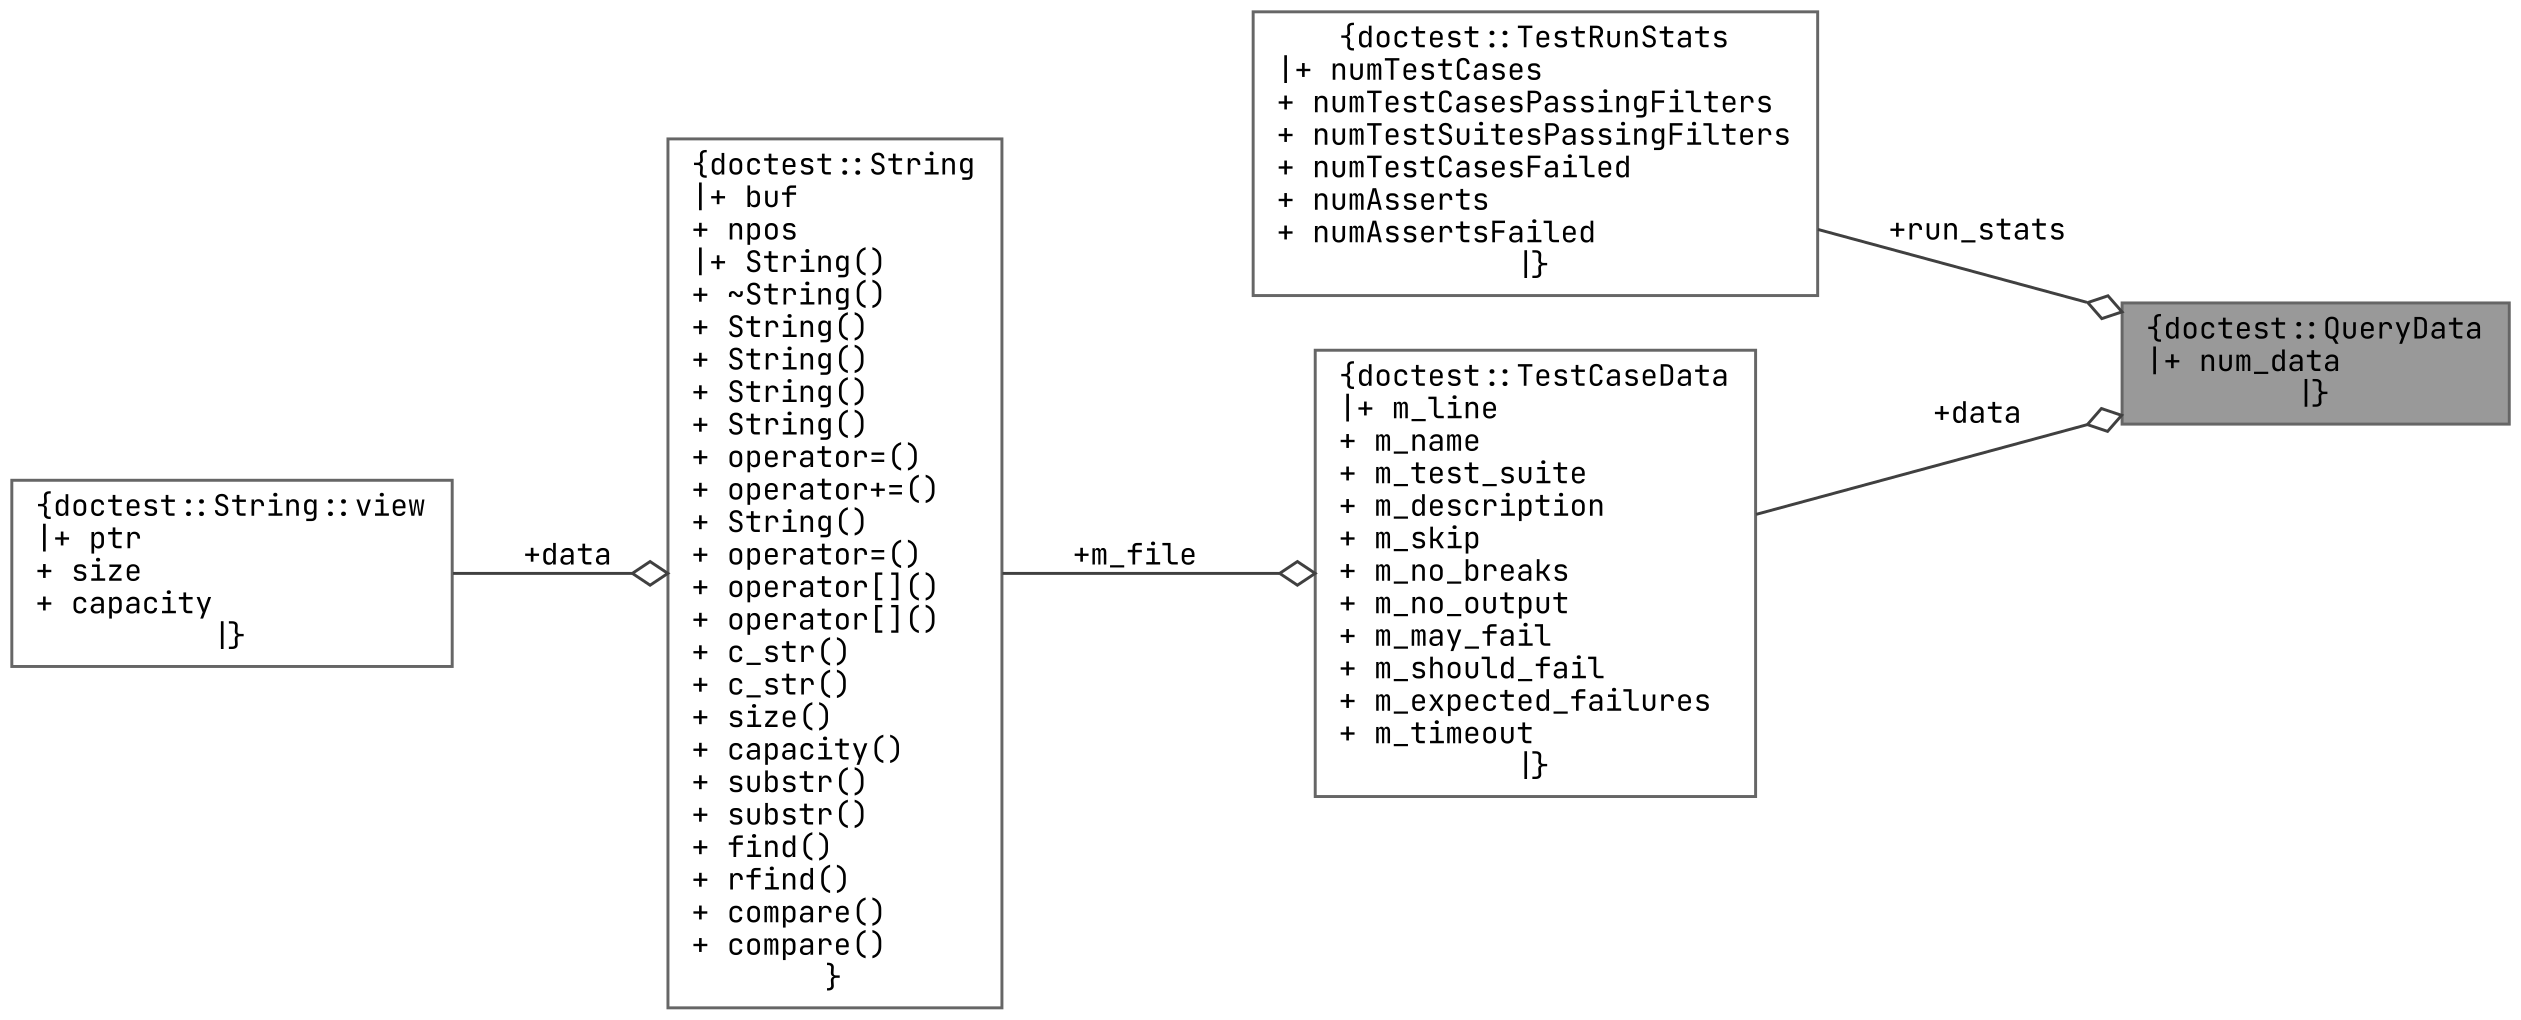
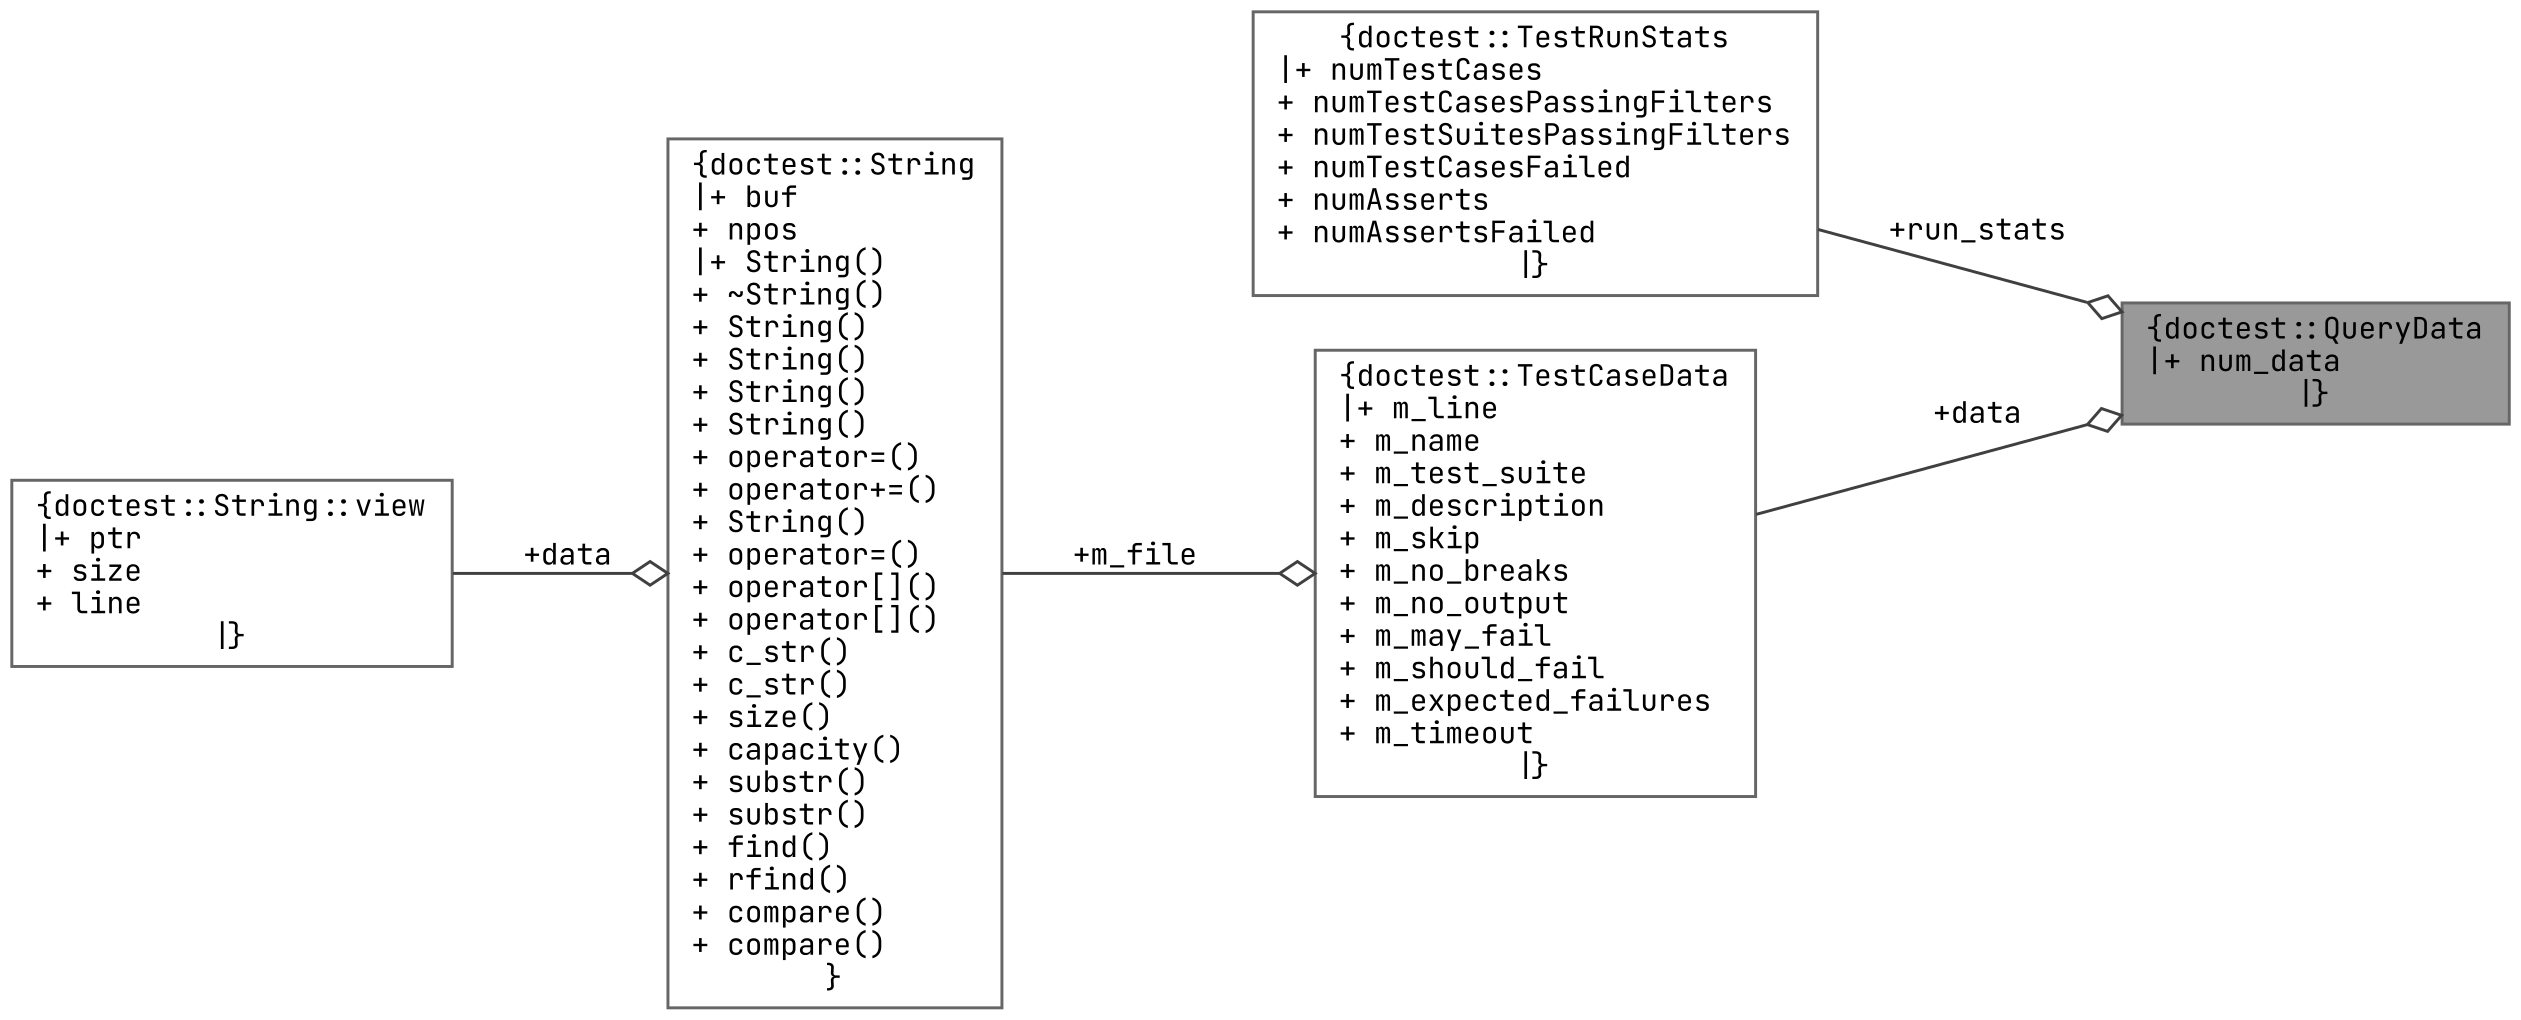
node "{doctest::String::view |+ ptr + size + capacity |}": label "{doctest::String::view |+ ptr + size + capacity |}" -> "{doctest::String::view |+ ptr + size + line |}"
